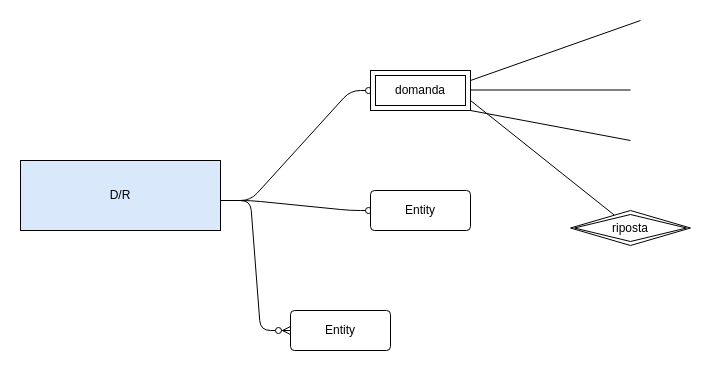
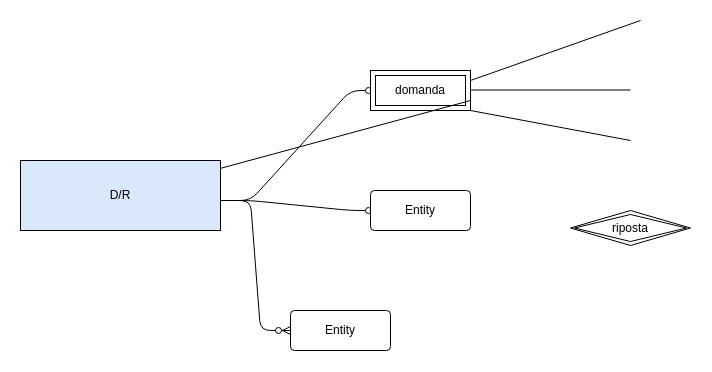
edge "domanda" -- "riposta": now "domanda" -- "D/R"
